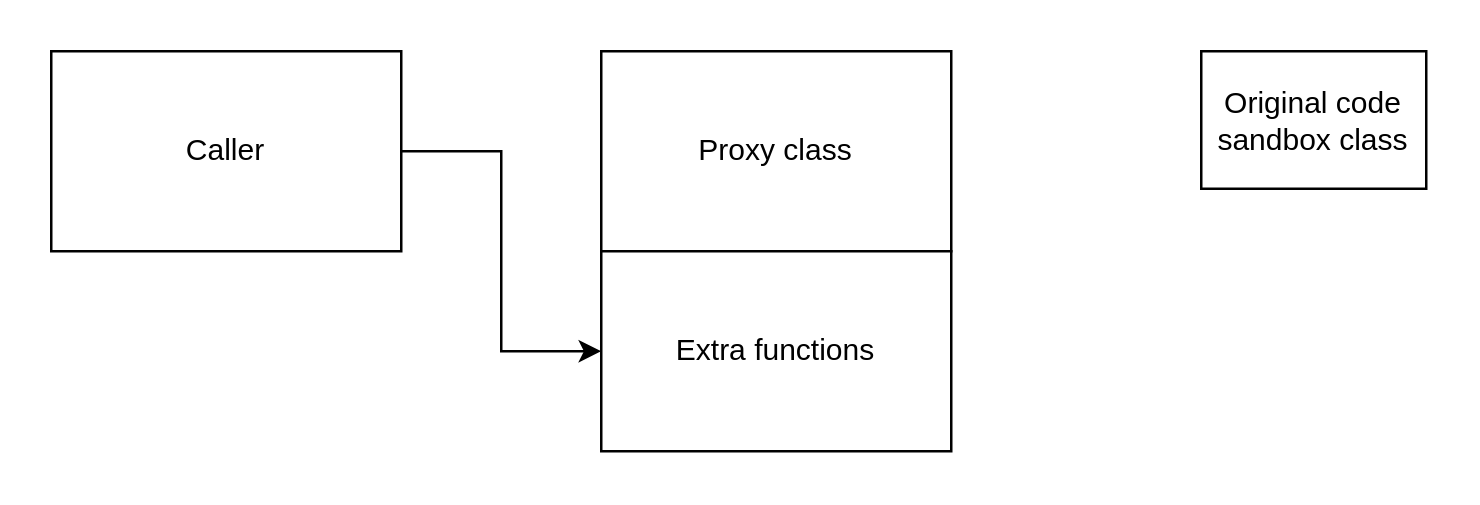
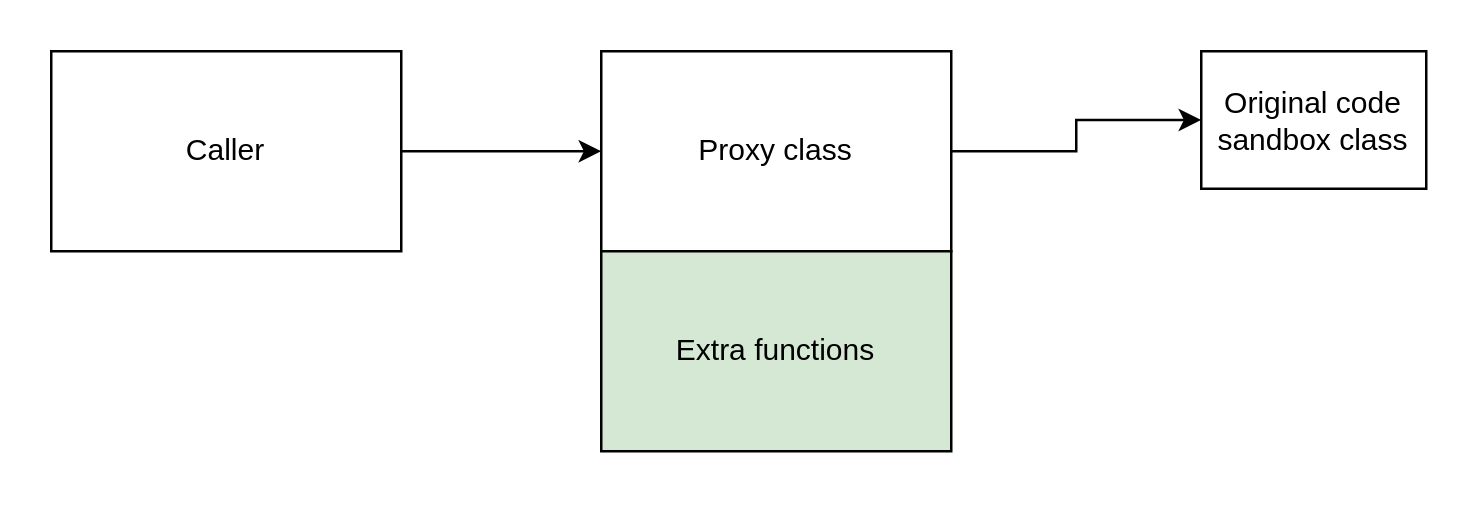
edge "Proxy class" -> "Original code sandbox class": added
edge "Caller" -> "Extra functions": now "Caller" -> "Proxy class"
node "Extra functions": fillcolor #ffffff -> #d5e8d4
